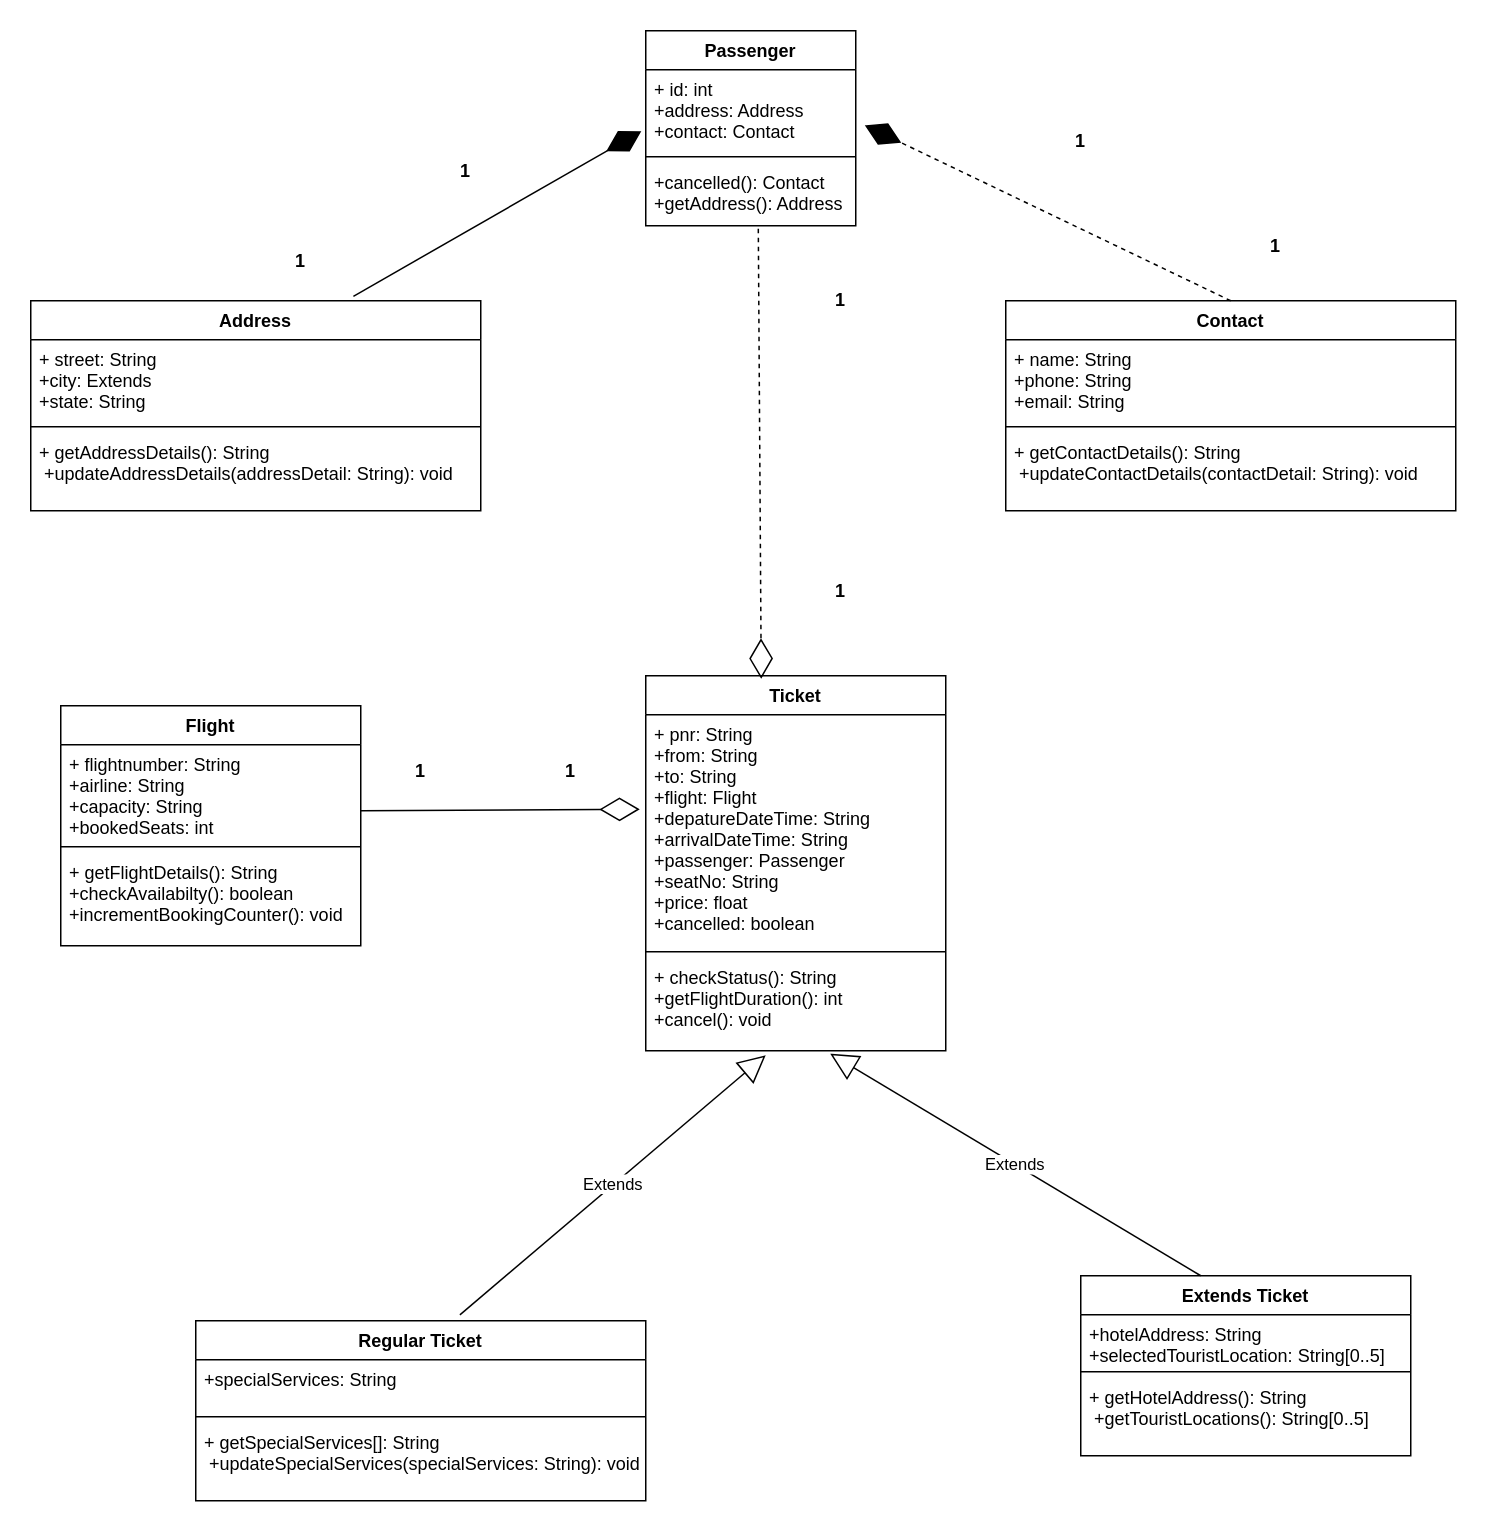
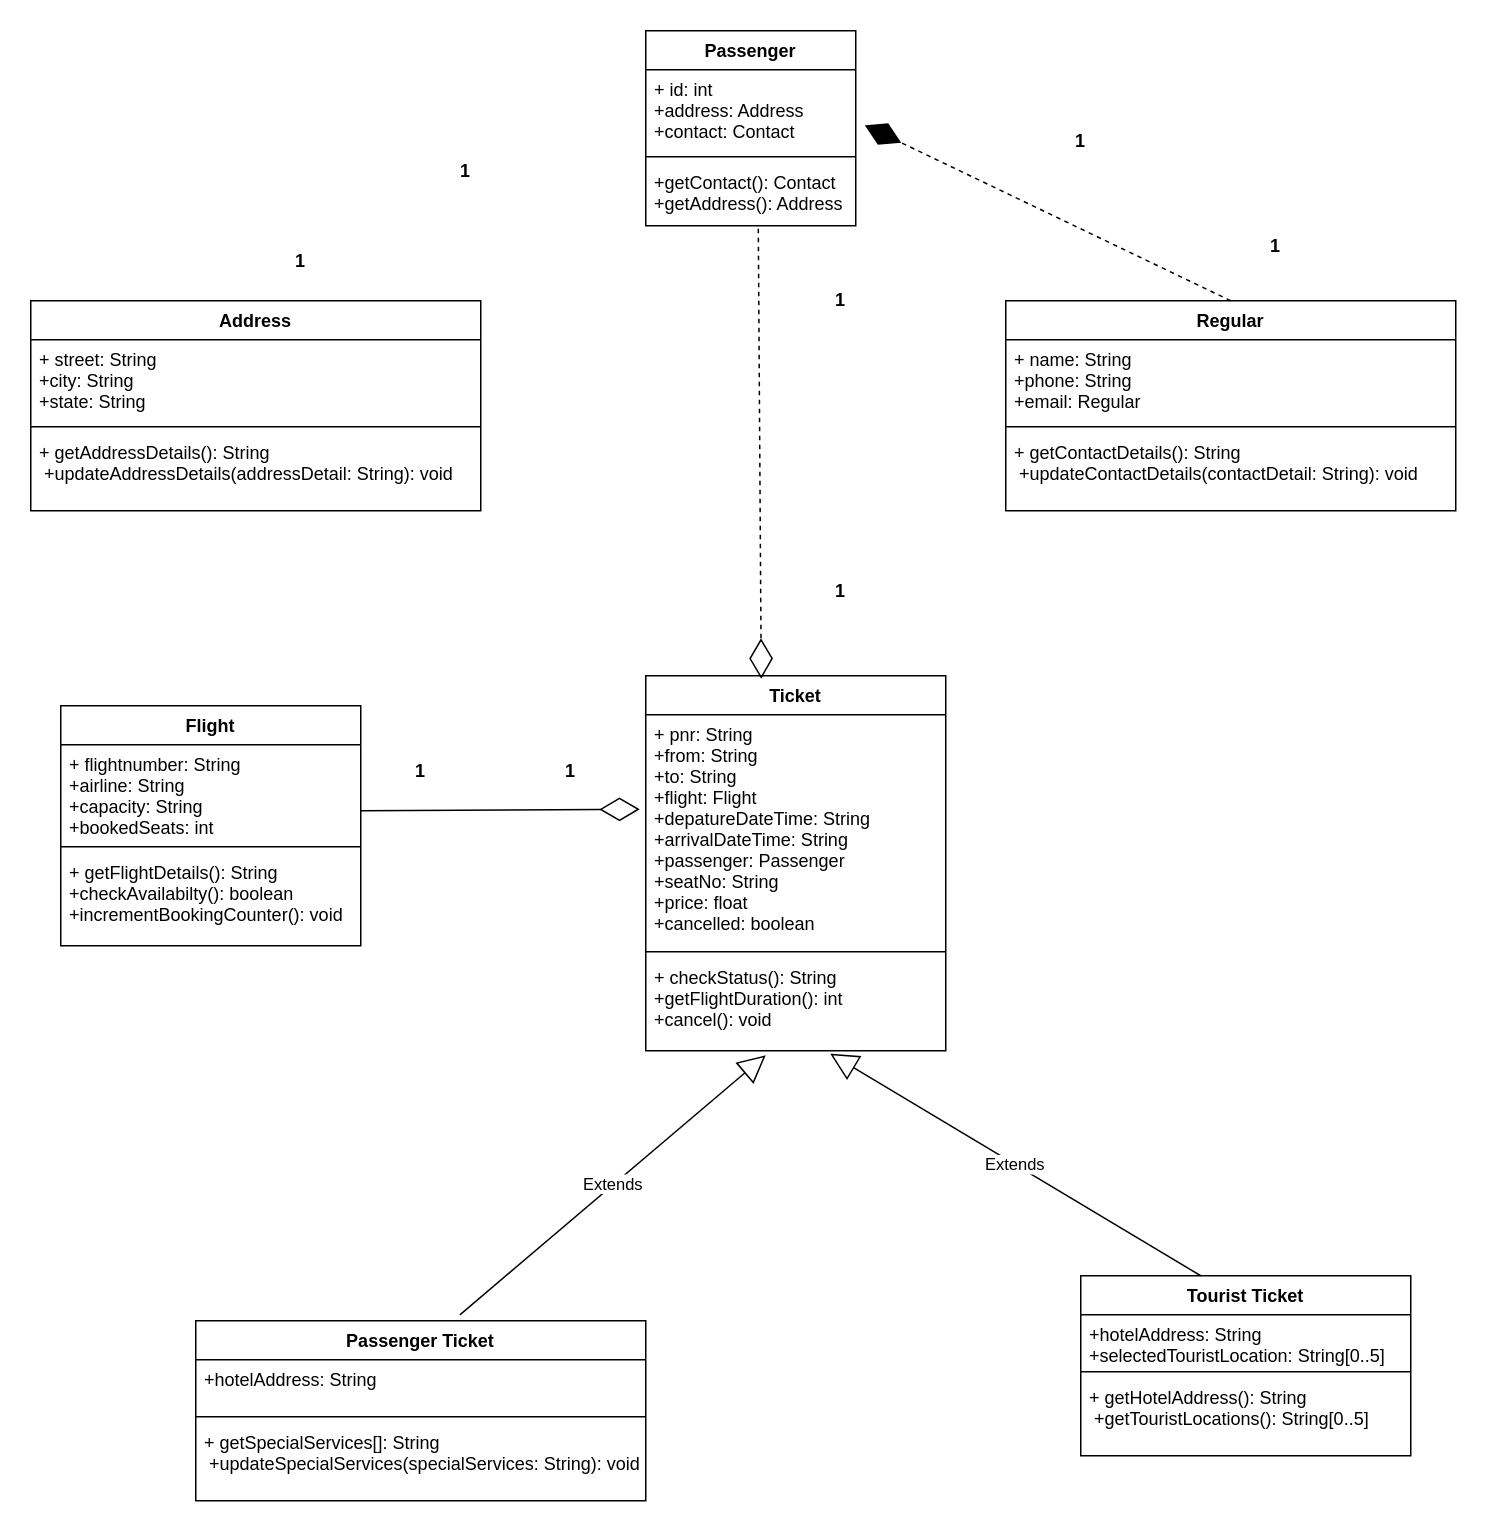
node "+cancelled(): Contact +getAddress(): Address": label "+cancelled(): Contact +getAddress(): Address" -> "+getContact(): Contact +getAddress(): Address"
edge "Address" -> "+ id: int +address: Address +contact: Contact": removed
node "Contact": label "Contact" -> "Regular"
node "+ street: String +city: Extends +state: String": label "+ street: String +city: Extends +state: String" -> "+ street: String +city: String +state: String"
node "+ name: String +phone: String +email: String": label "+ name: String +phone: String +email: String" -> "+ name: String +phone: String +email: Regular"
node "Extends Ticket": label "Extends Ticket" -> "Tourist Ticket"
node "Regular Ticket": label "Regular Ticket" -> "Passenger Ticket"
node "+specialServices: String": label "+specialServices: String" -> "+hotelAddress: String"
